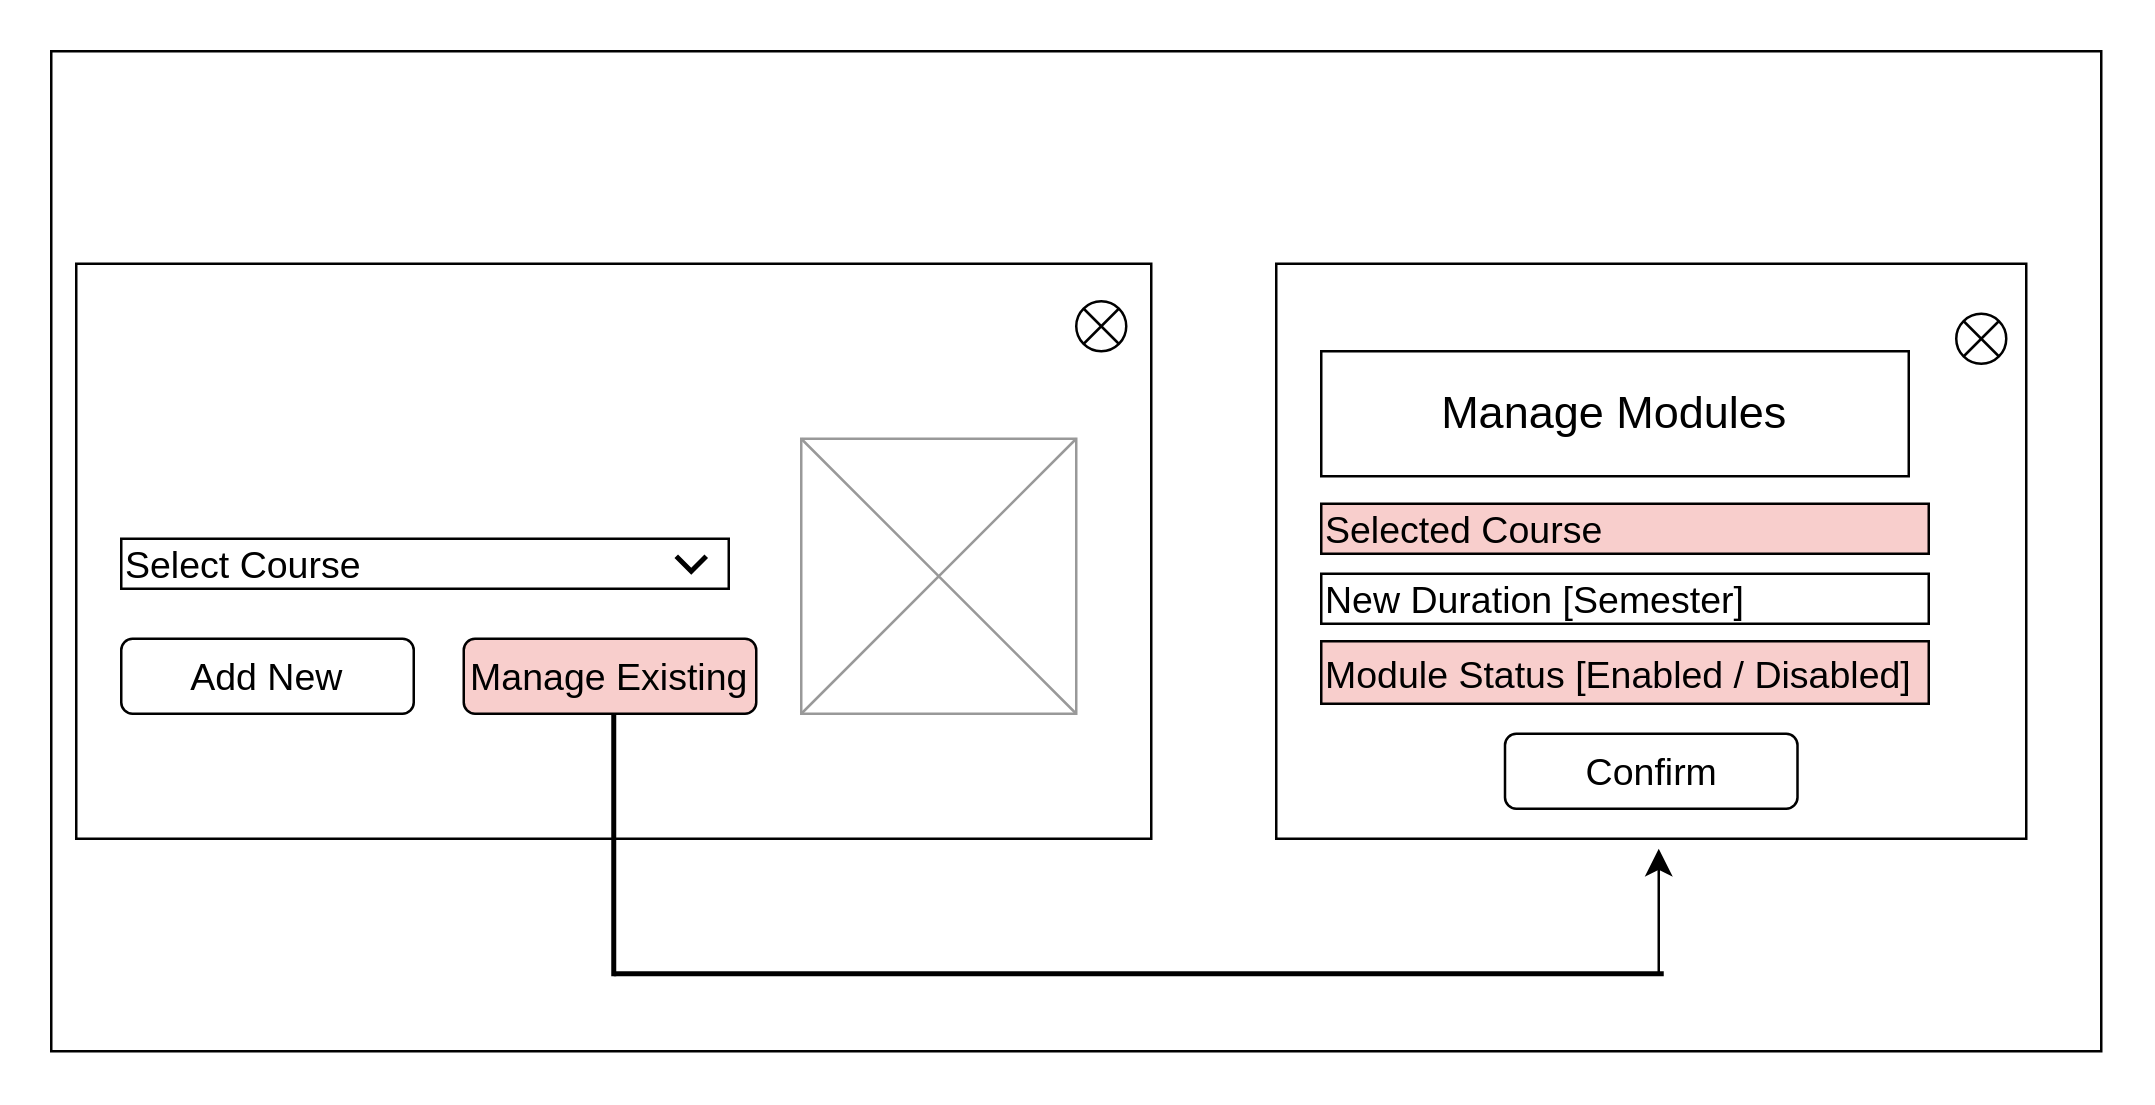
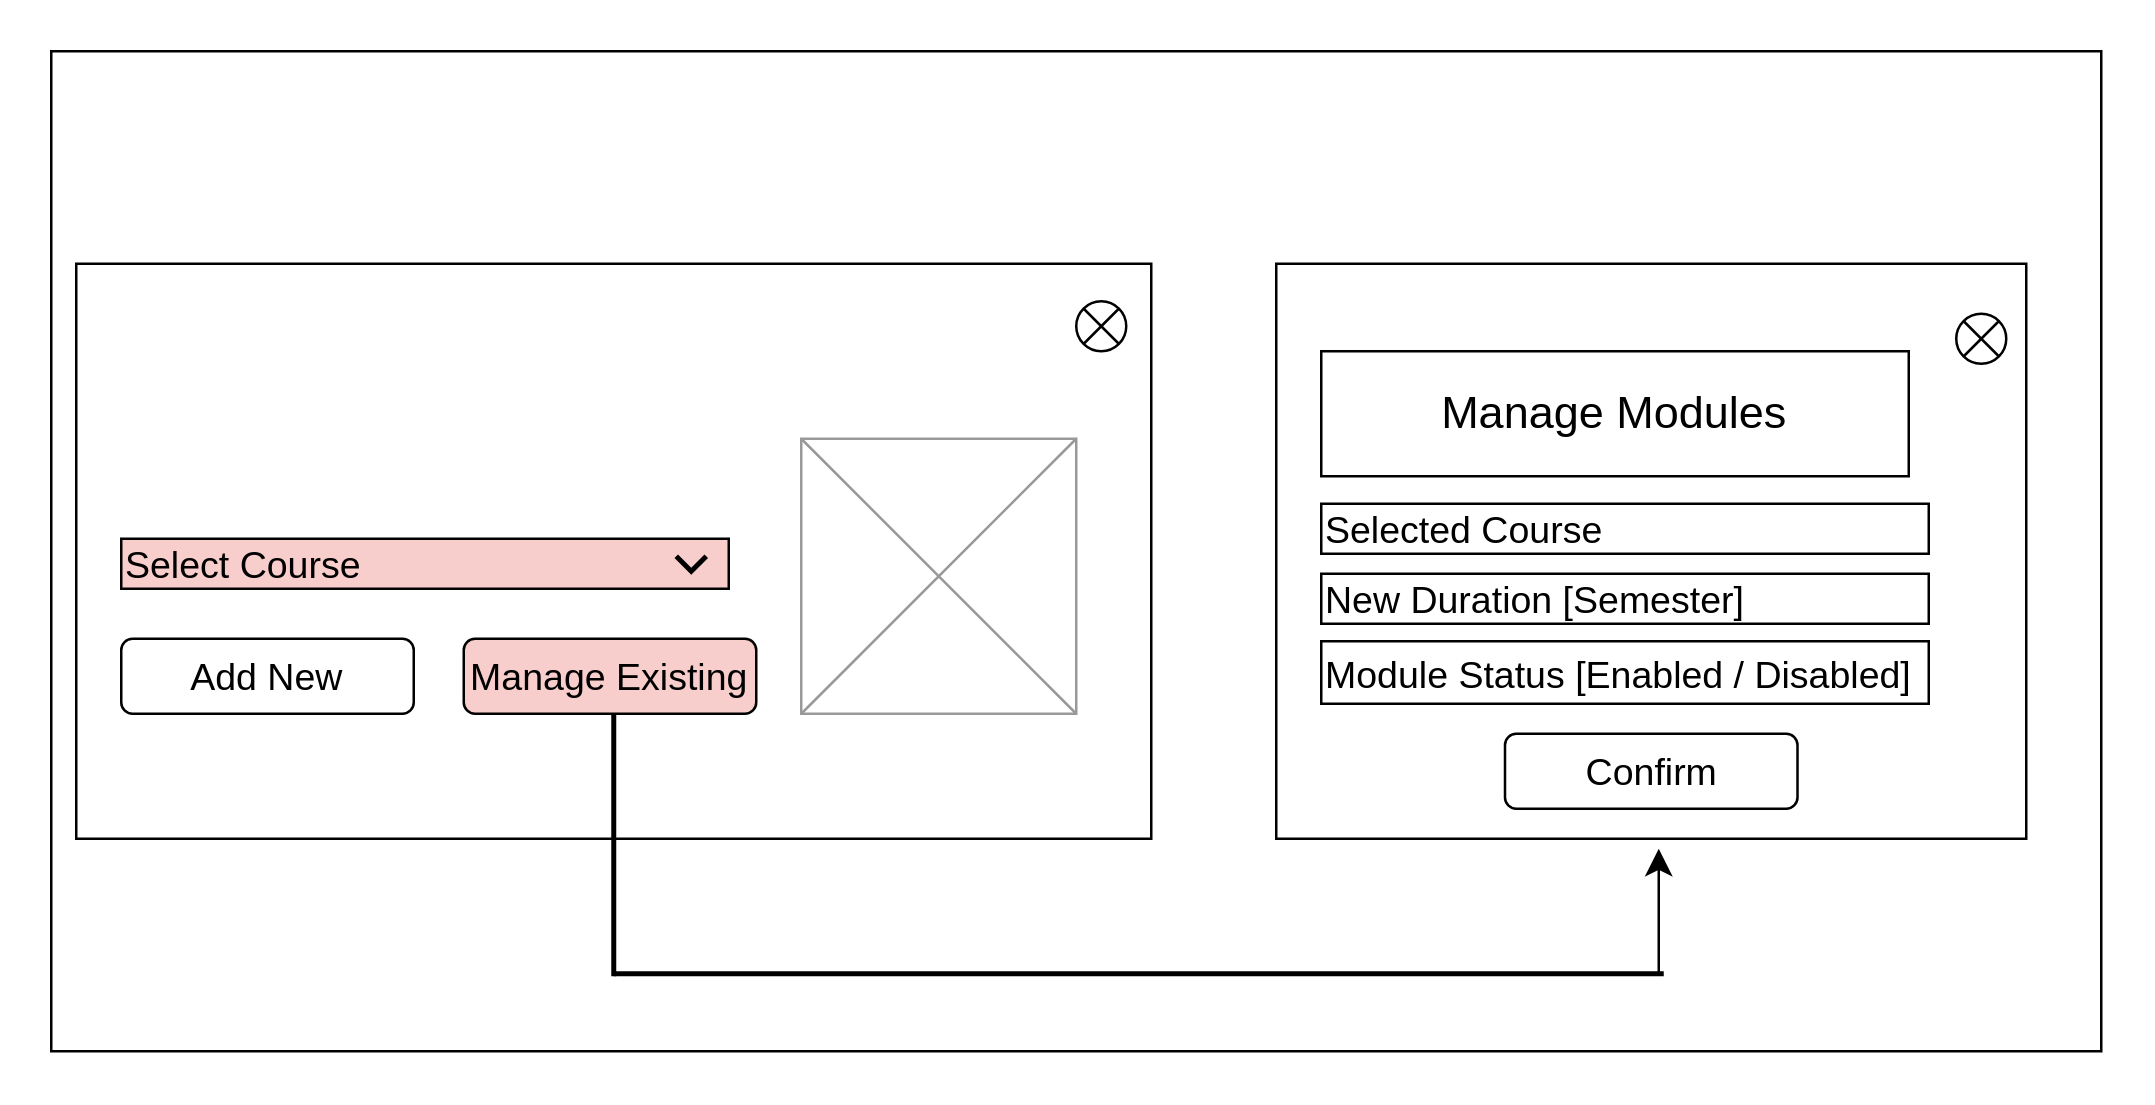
node "Selected Course": fillcolor #f8cecc -> #ffffff
node "Select Course": fillcolor #ffffff -> #f8cecc
node "Module Status [Enabled / Disabled]": fillcolor #f8cecc -> #ffffff
